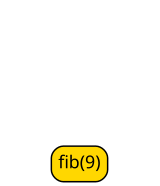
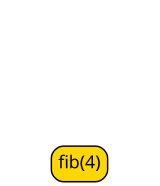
node "fib(9)": label "fib(9)" -> "fib(4)"
